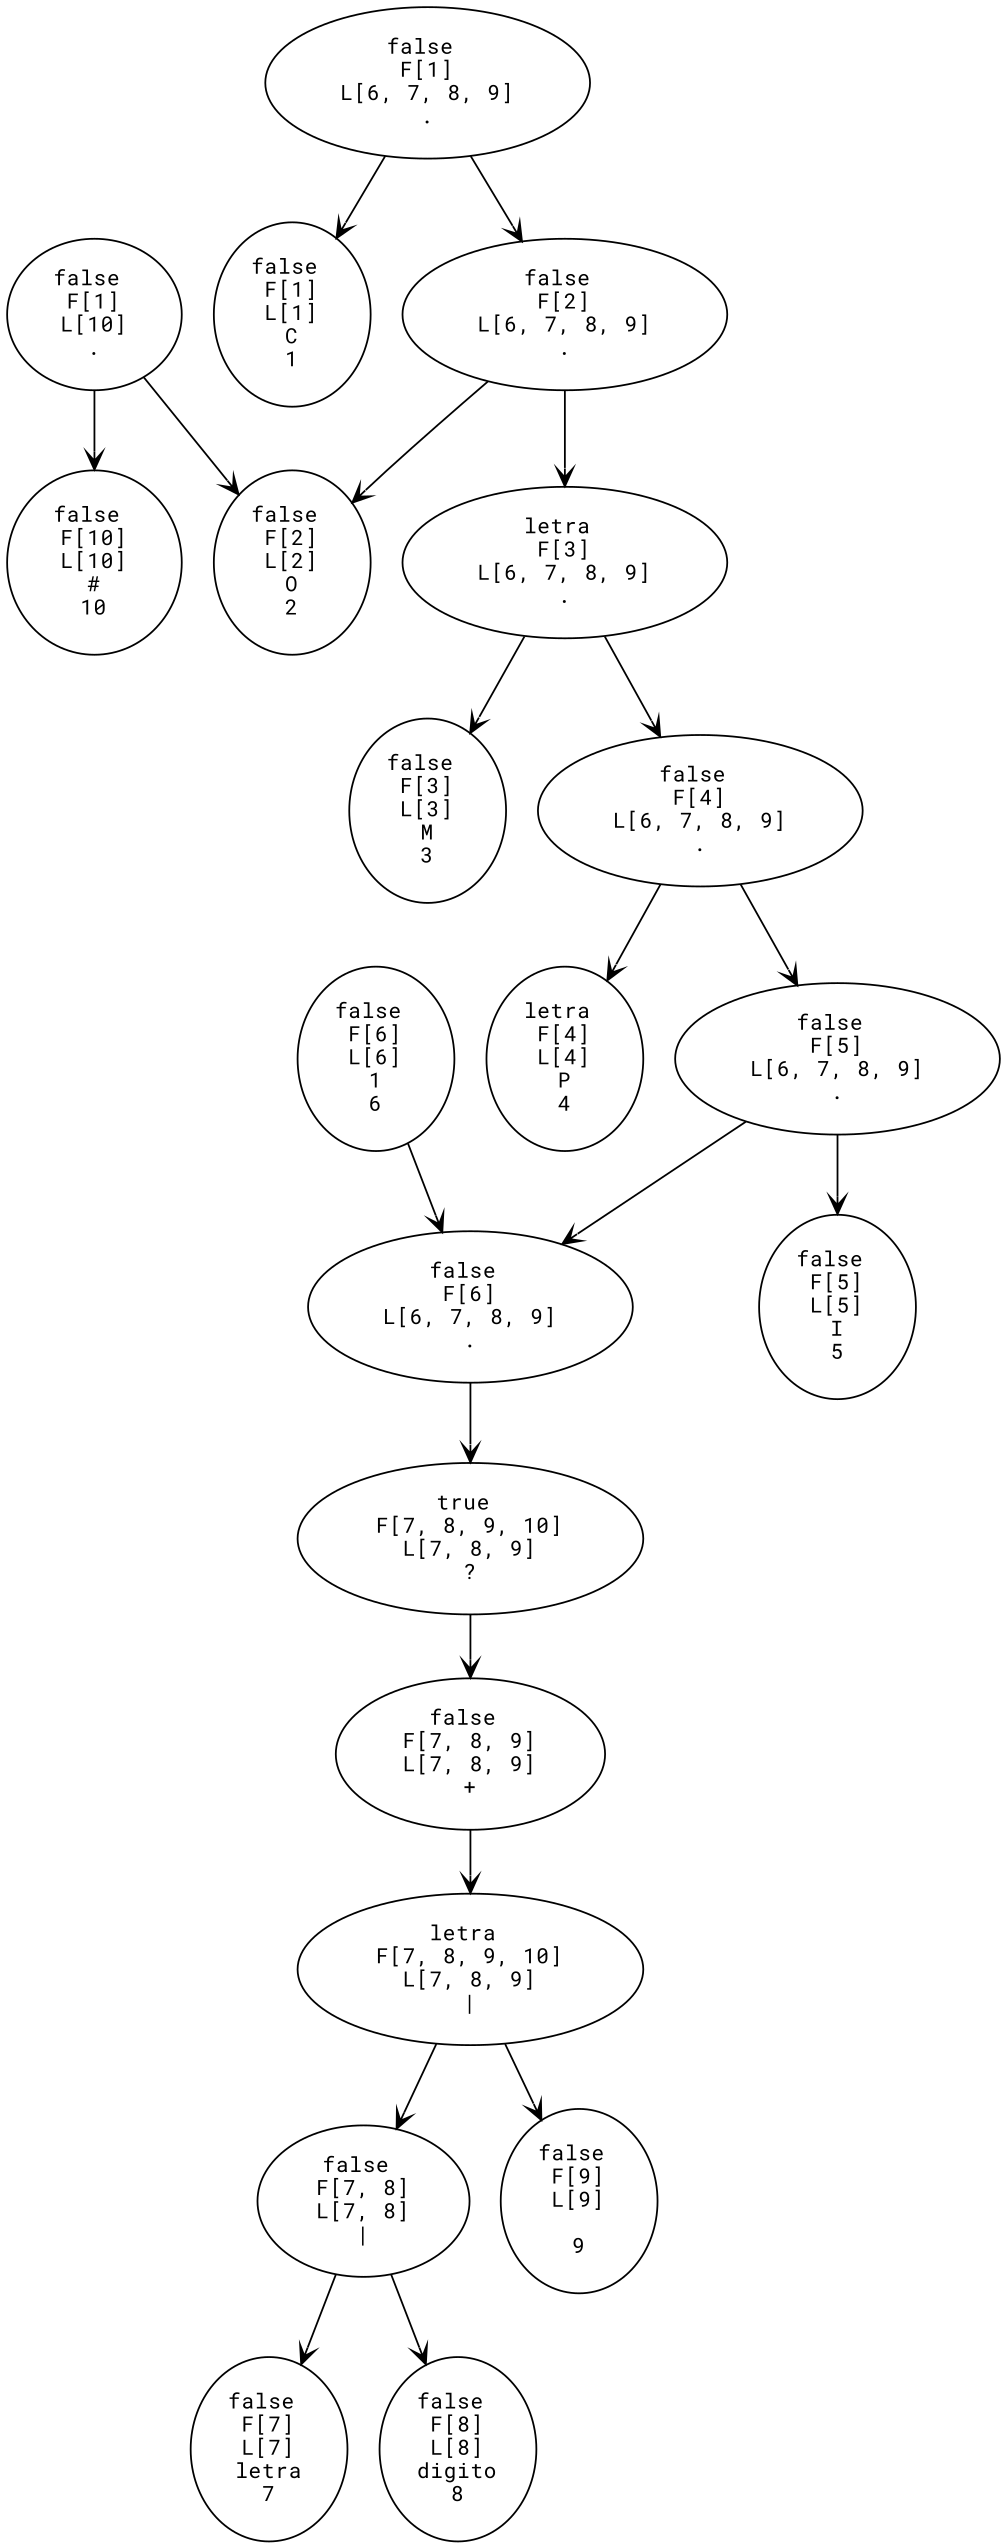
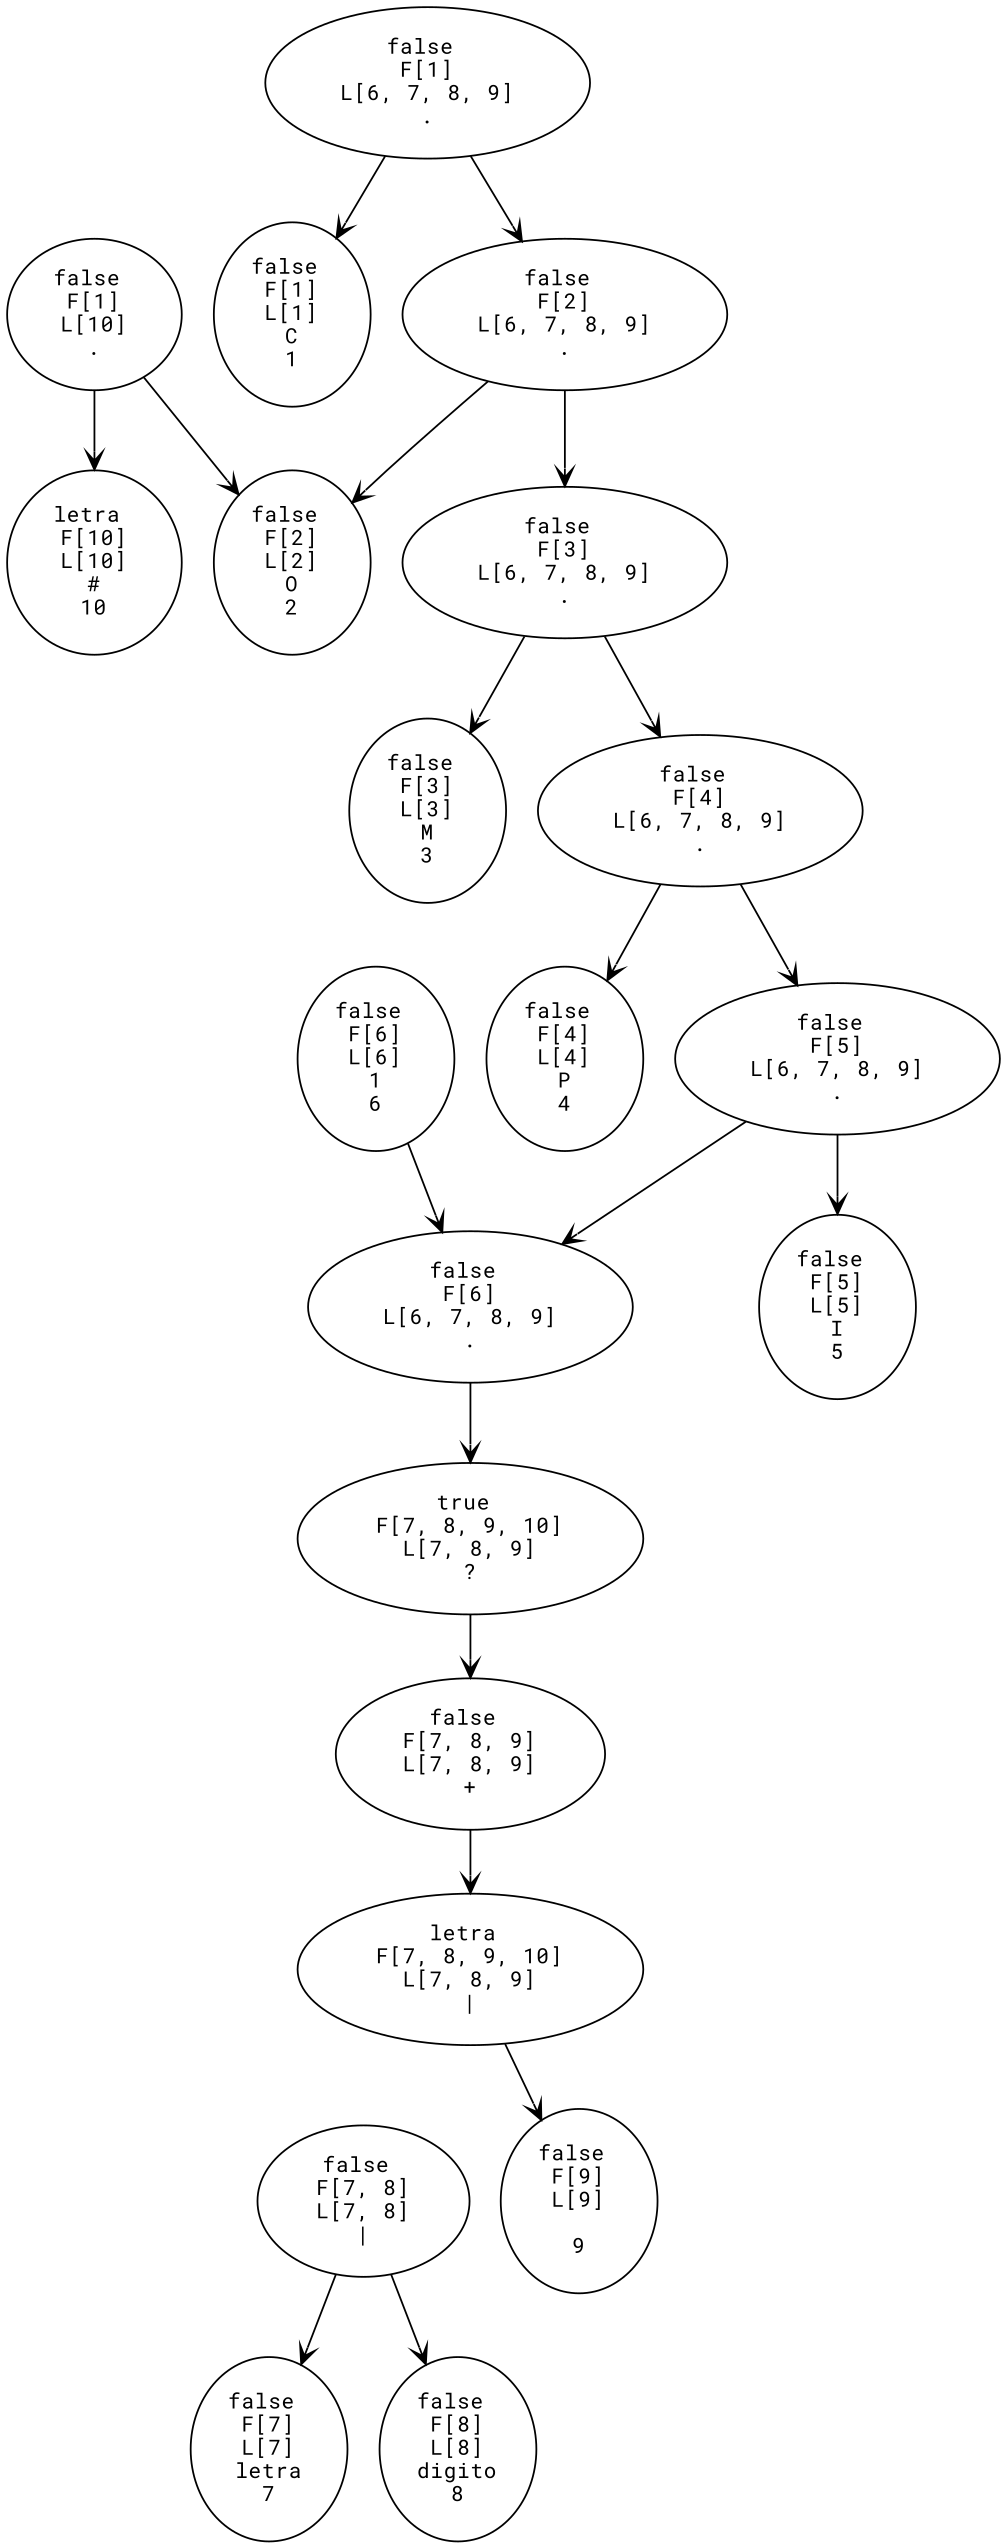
node "false F[10] L[10] # 10": label "false F[10] L[10] # 10" -> "letra F[10] L[10] # 10"
node "letra F[3] L[6, 7, 8, 9] .": label "letra F[3] L[6, 7, 8, 9] ." -> "false F[3] L[6, 7, 8, 9] ."
node "letra F[4] L[4] P 4": label "letra F[4] L[4] P 4" -> "false F[4] L[4] P 4"
edge "letra F[7, 8, 9, 10] L[7, 8, 9] |" -> "false F[7, 8] L[7, 8] |": removed
